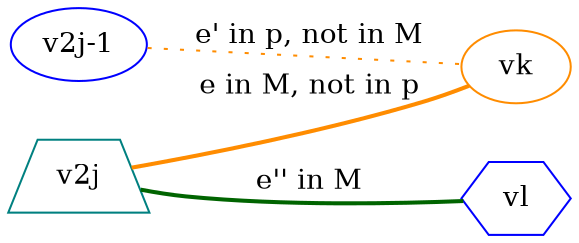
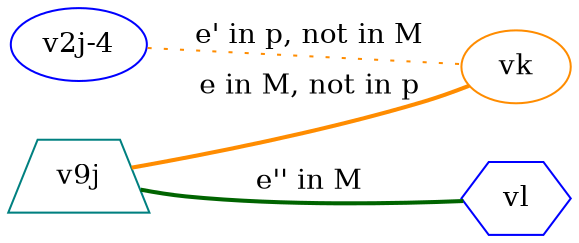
node "v2j-1": label "v2j-1" -> "v2j-4"
node "v2j": label "v2j" -> "v9j"
